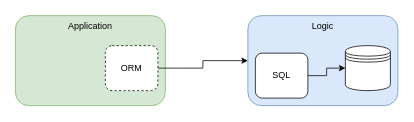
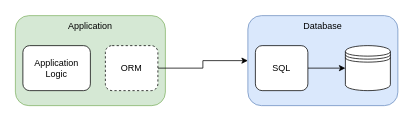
node "Logic": label "Logic" -> "Database"
node "Application Logic": added
node "SQL": moved (282, 75) -> (282, 68)
